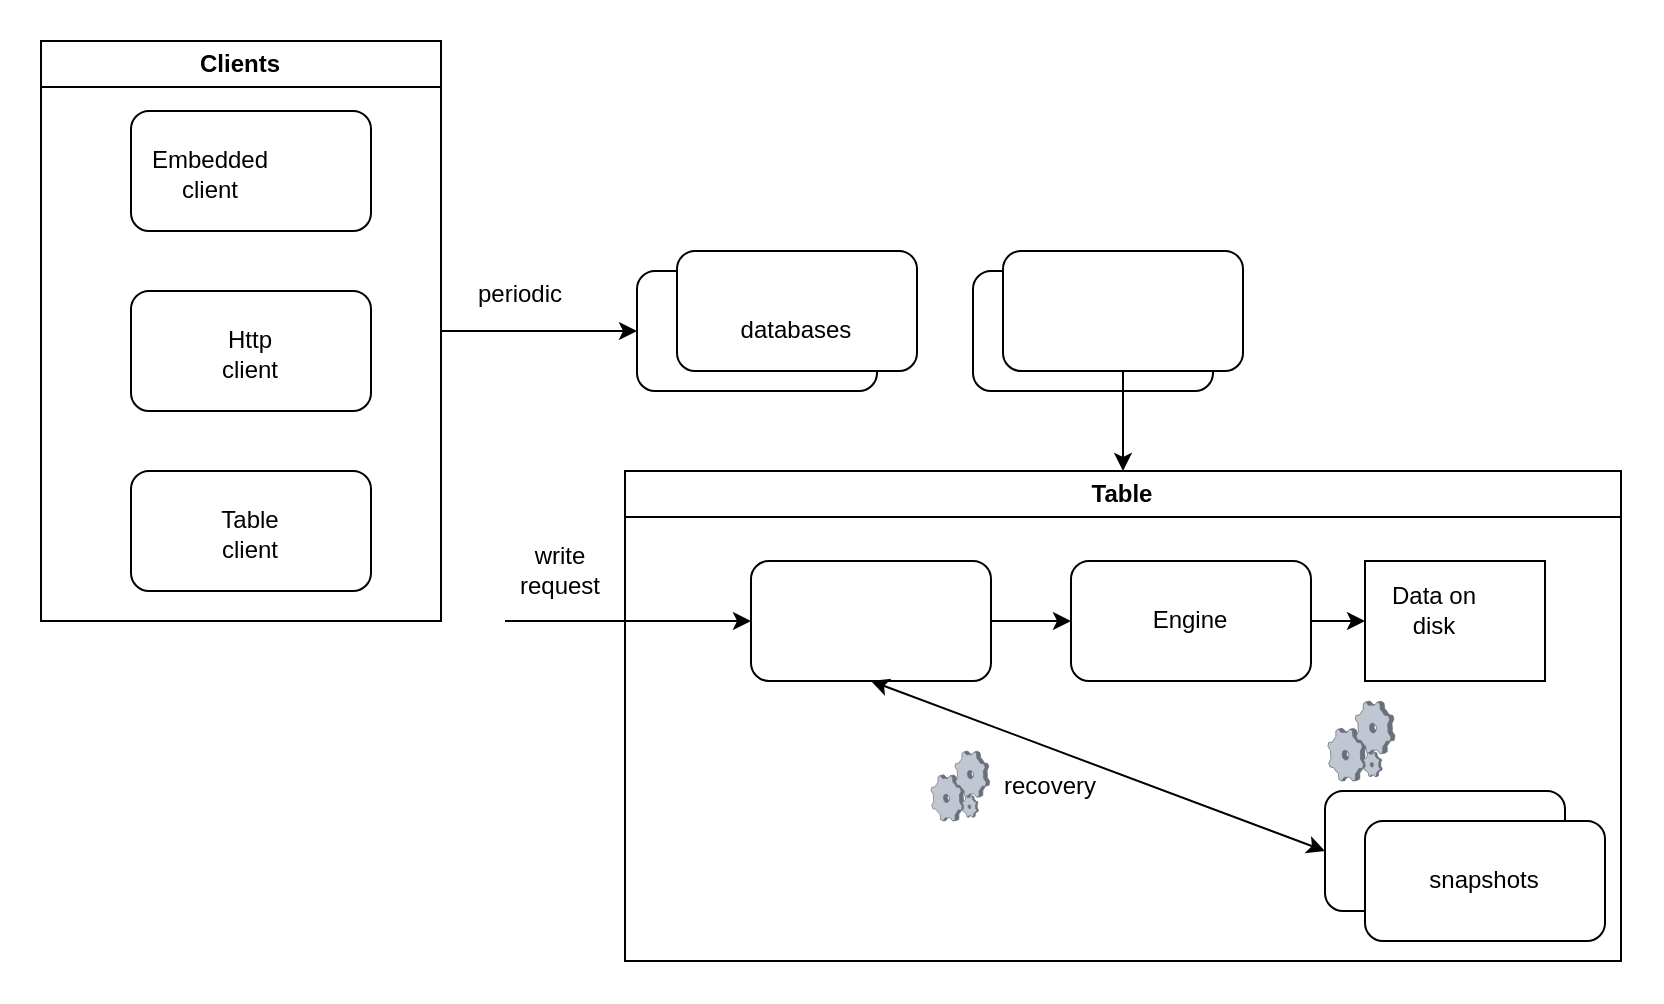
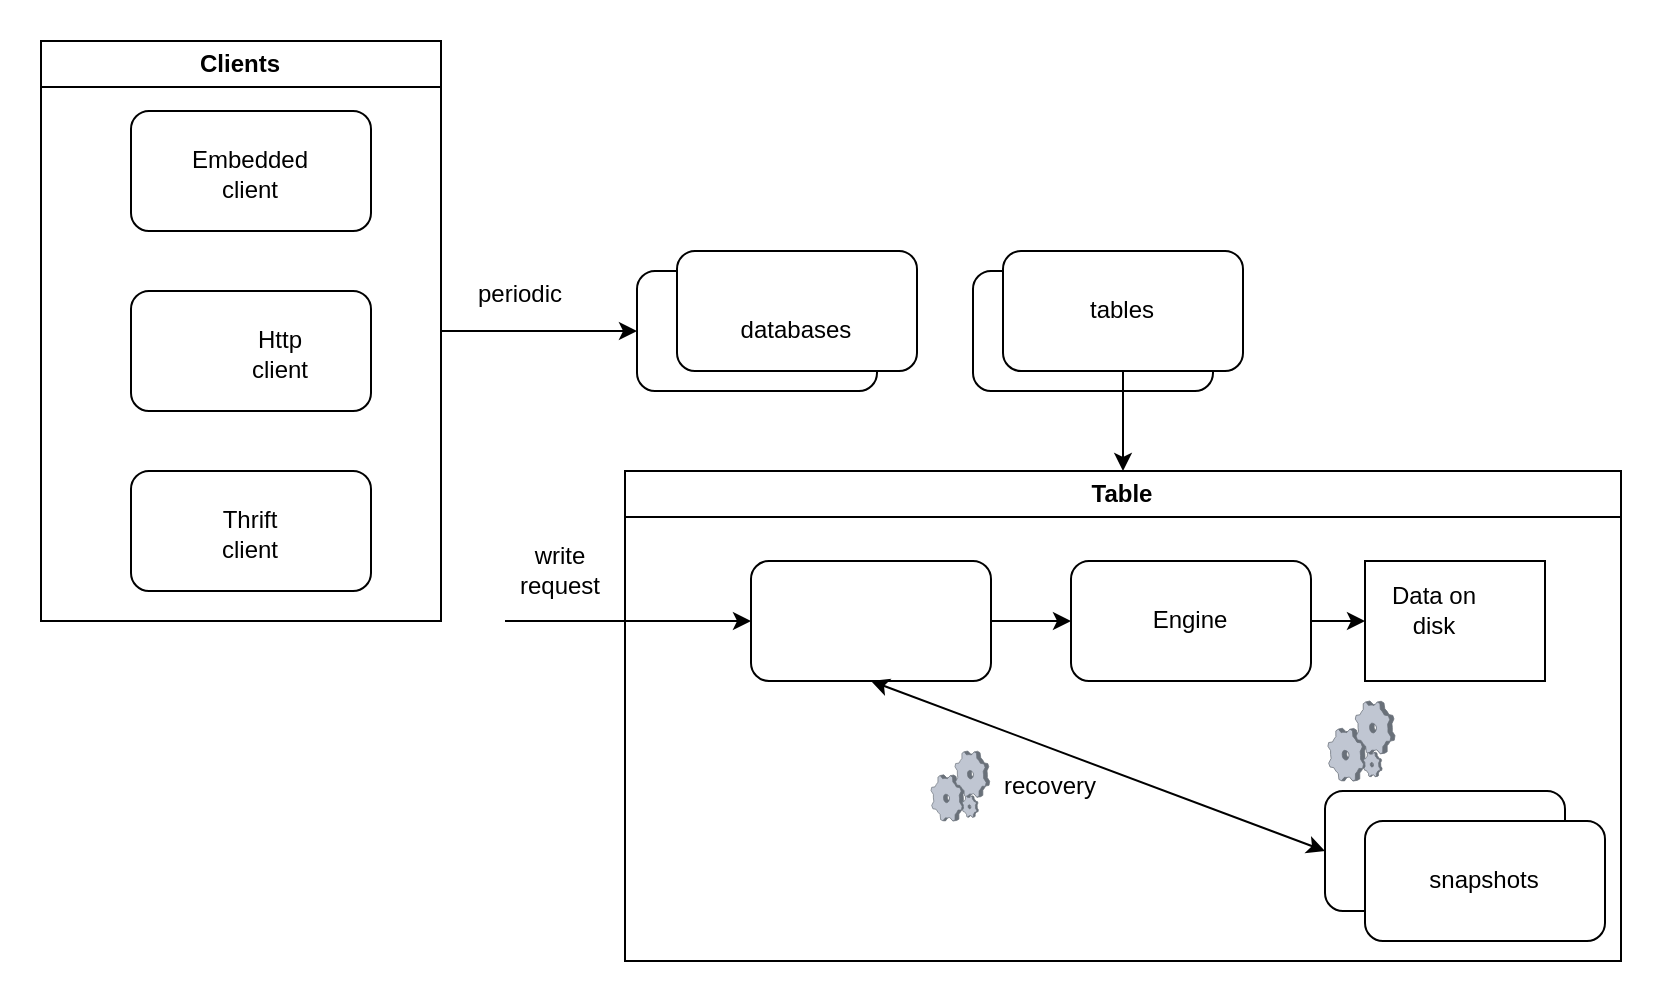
node "Embedded client": moved (211, 175) -> (251, 175)
node "tables": added
node "Http client": moved (251, 355) -> (281, 355)
node "Table client": label "Table client" -> "Thrift client"
